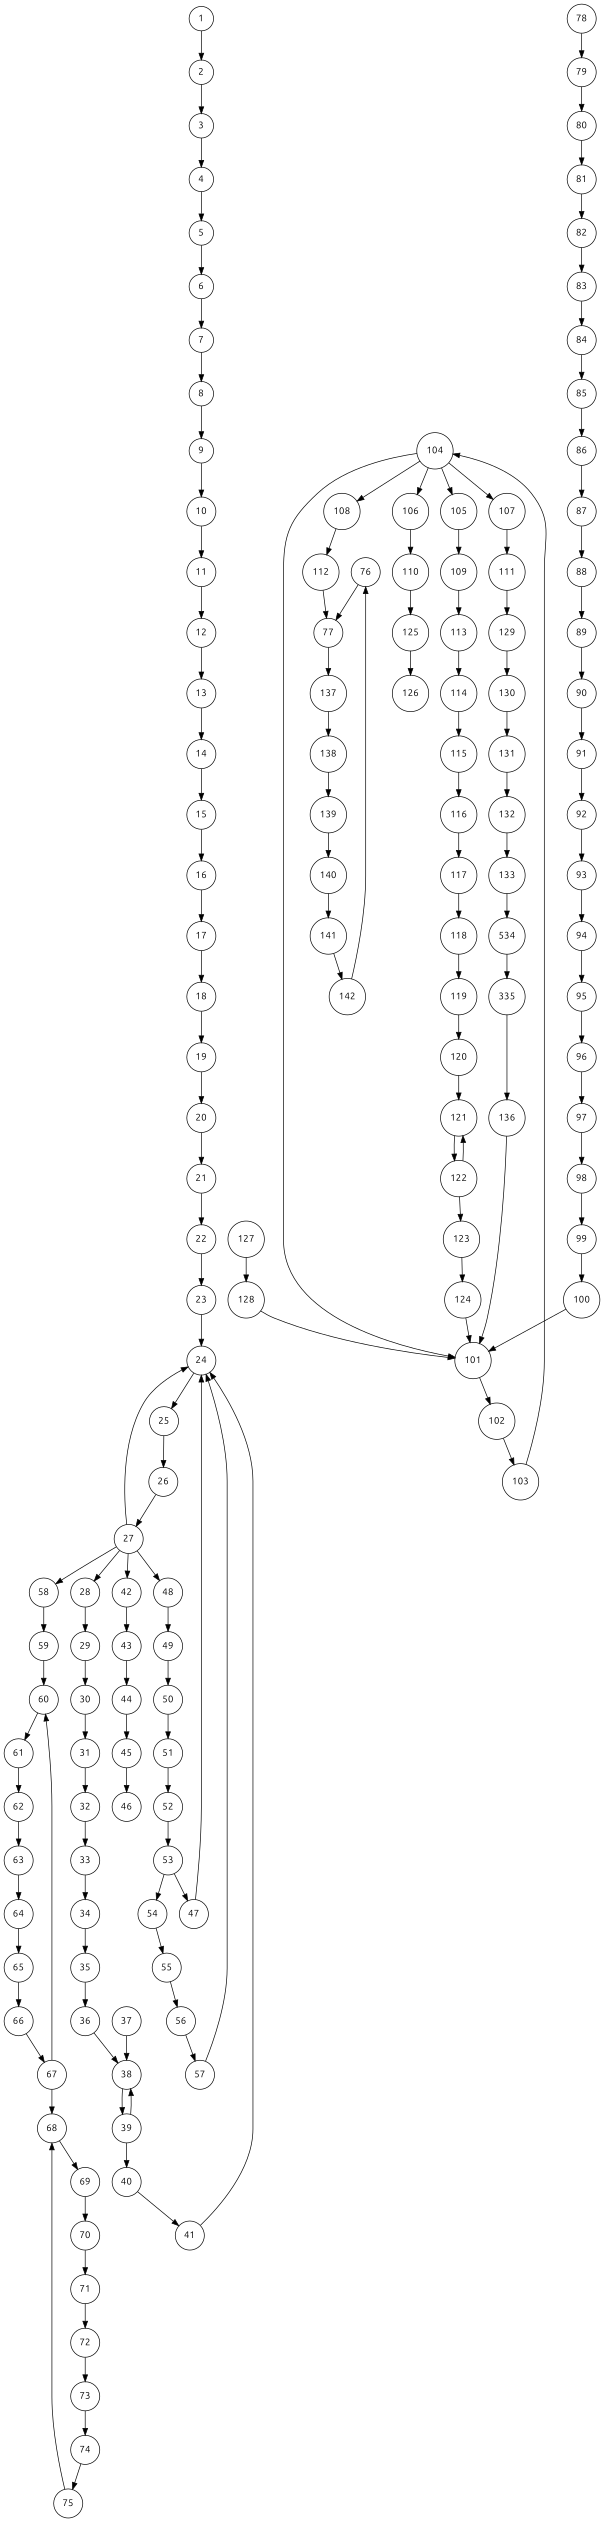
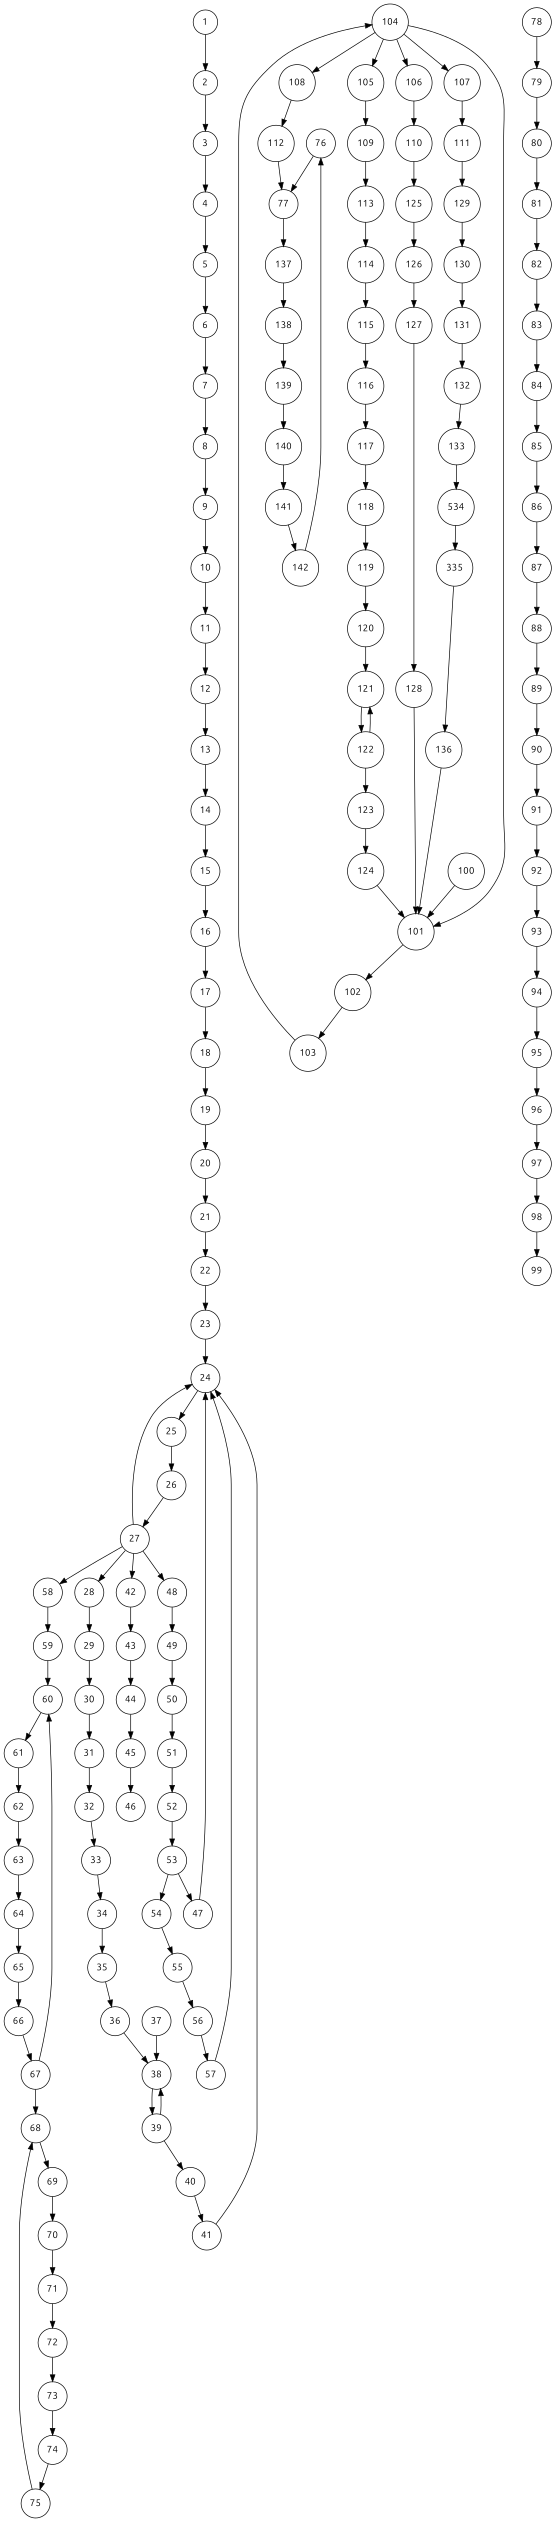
edge "126" -> "127": added
edge "99" -> "100": removed
